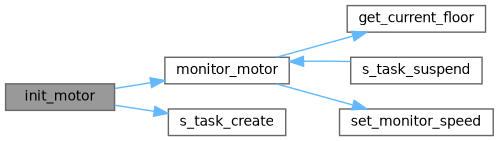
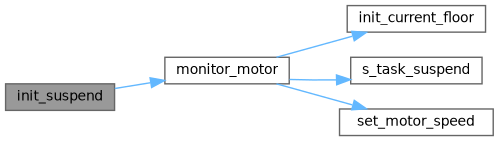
node "get_current_floor": label "get_current_floor" -> "init_current_floor"
edge "s_task_suspend" -> "monitor_motor": reversed
node "init_motor": label "init_motor" -> "init_suspend"
node "s_task_create": removed
node "set_monitor_speed": label "set_monitor_speed" -> "set_motor_speed"
